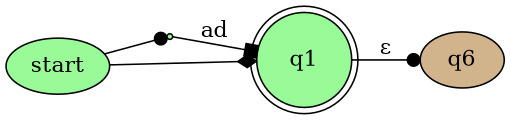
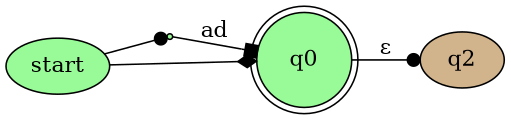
node "q1": label "q1" -> "q0"
node "q6": label "q6" -> "q2"
